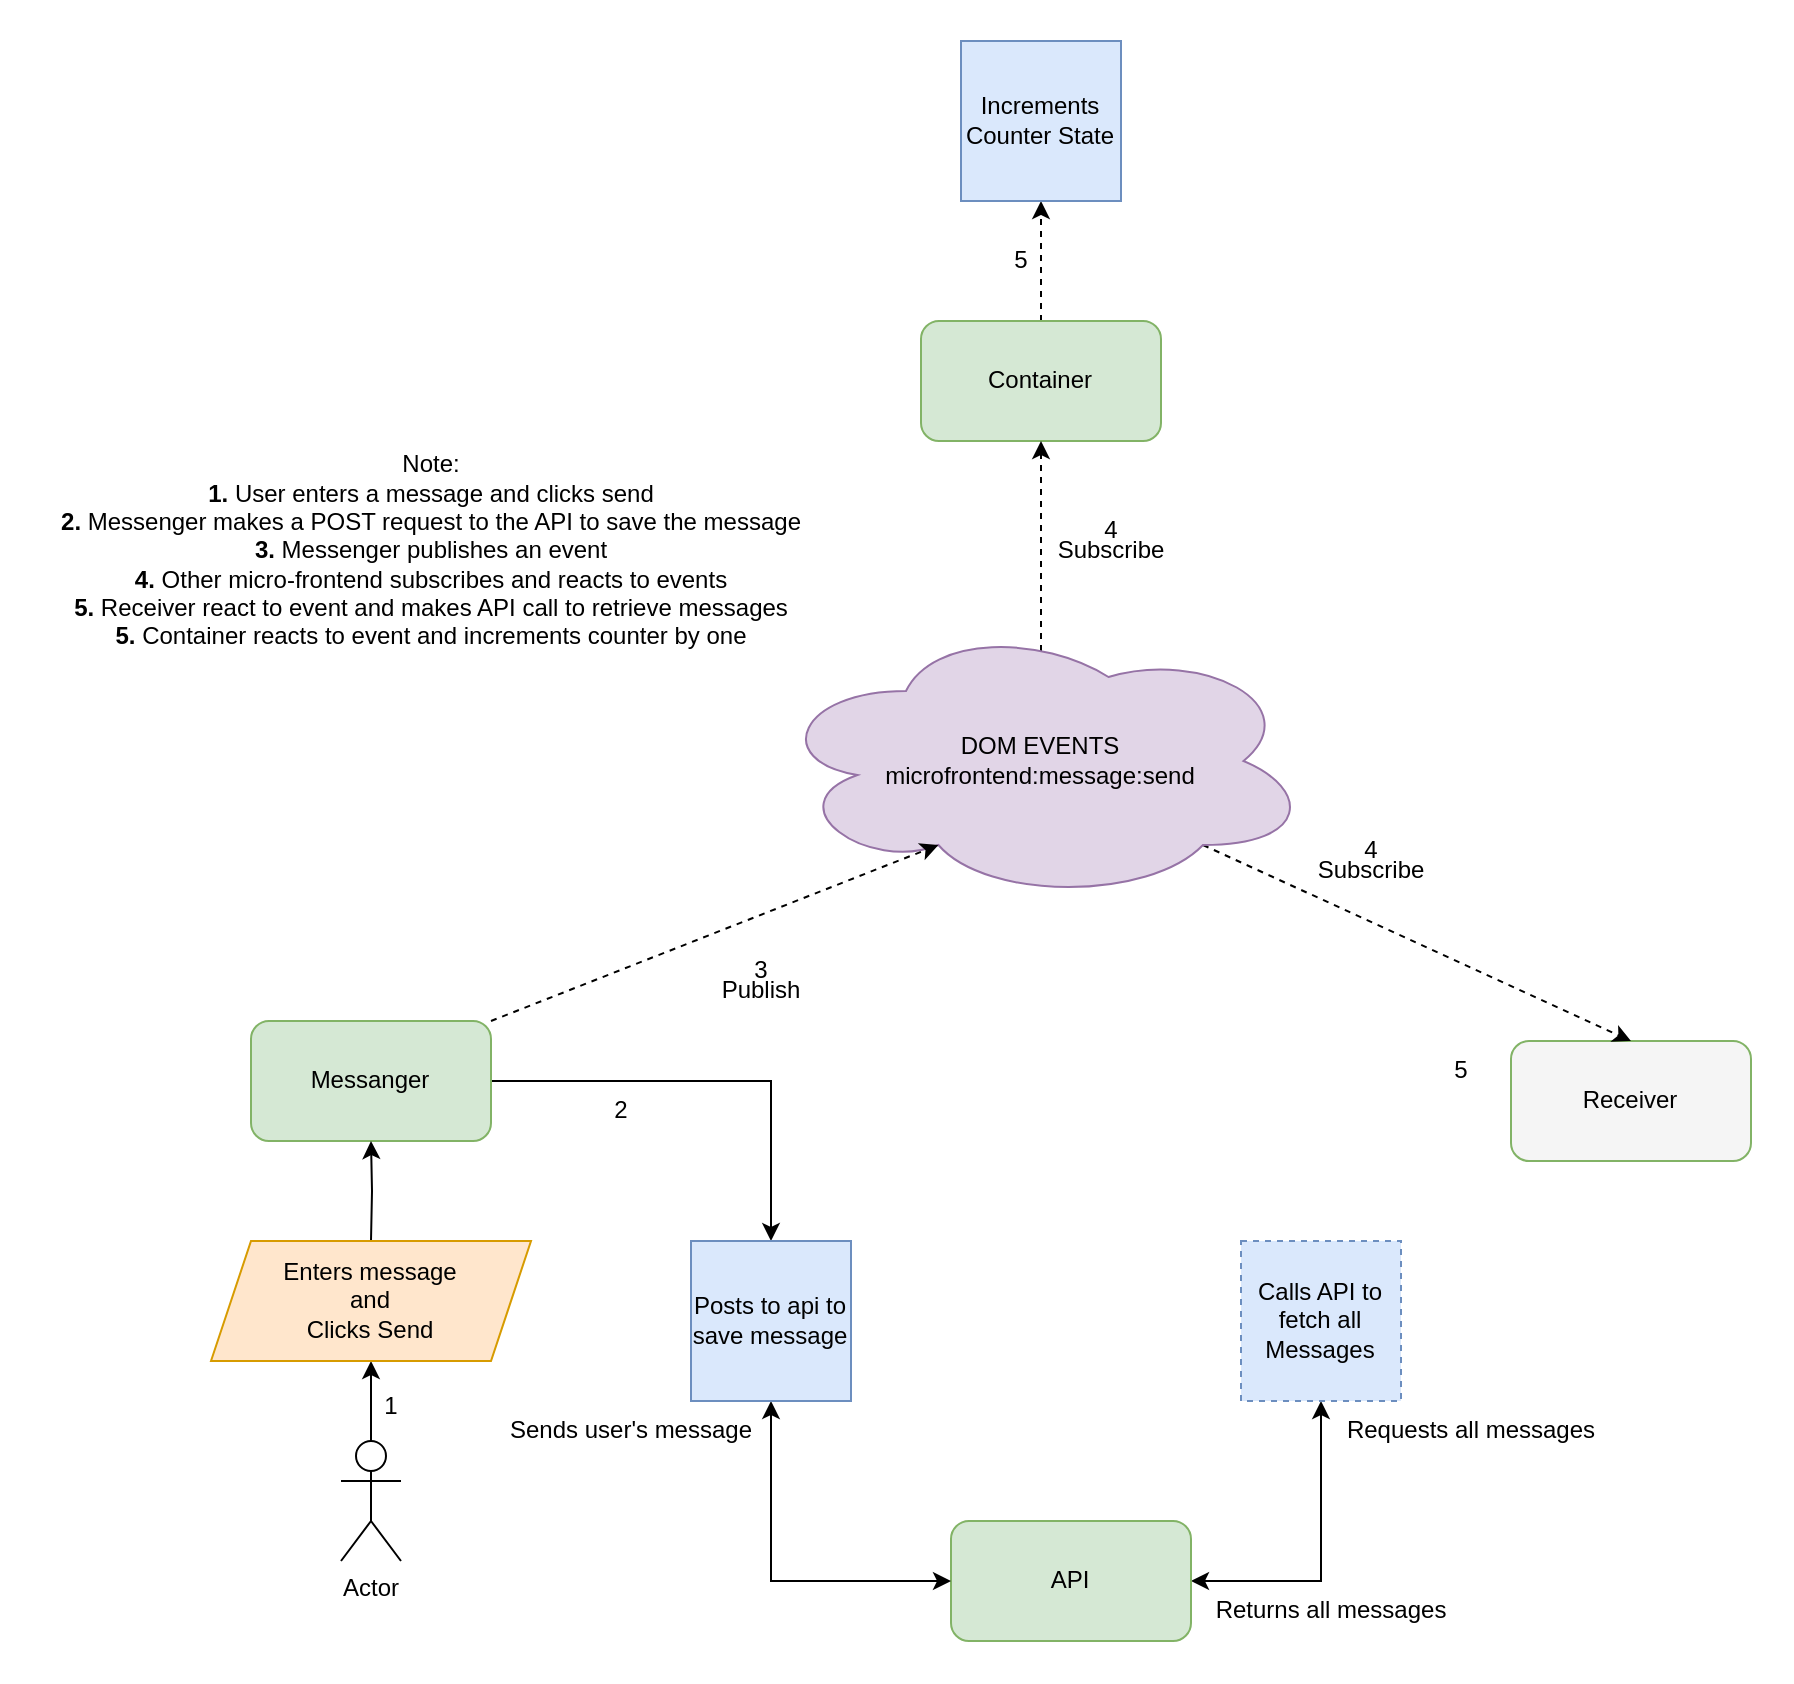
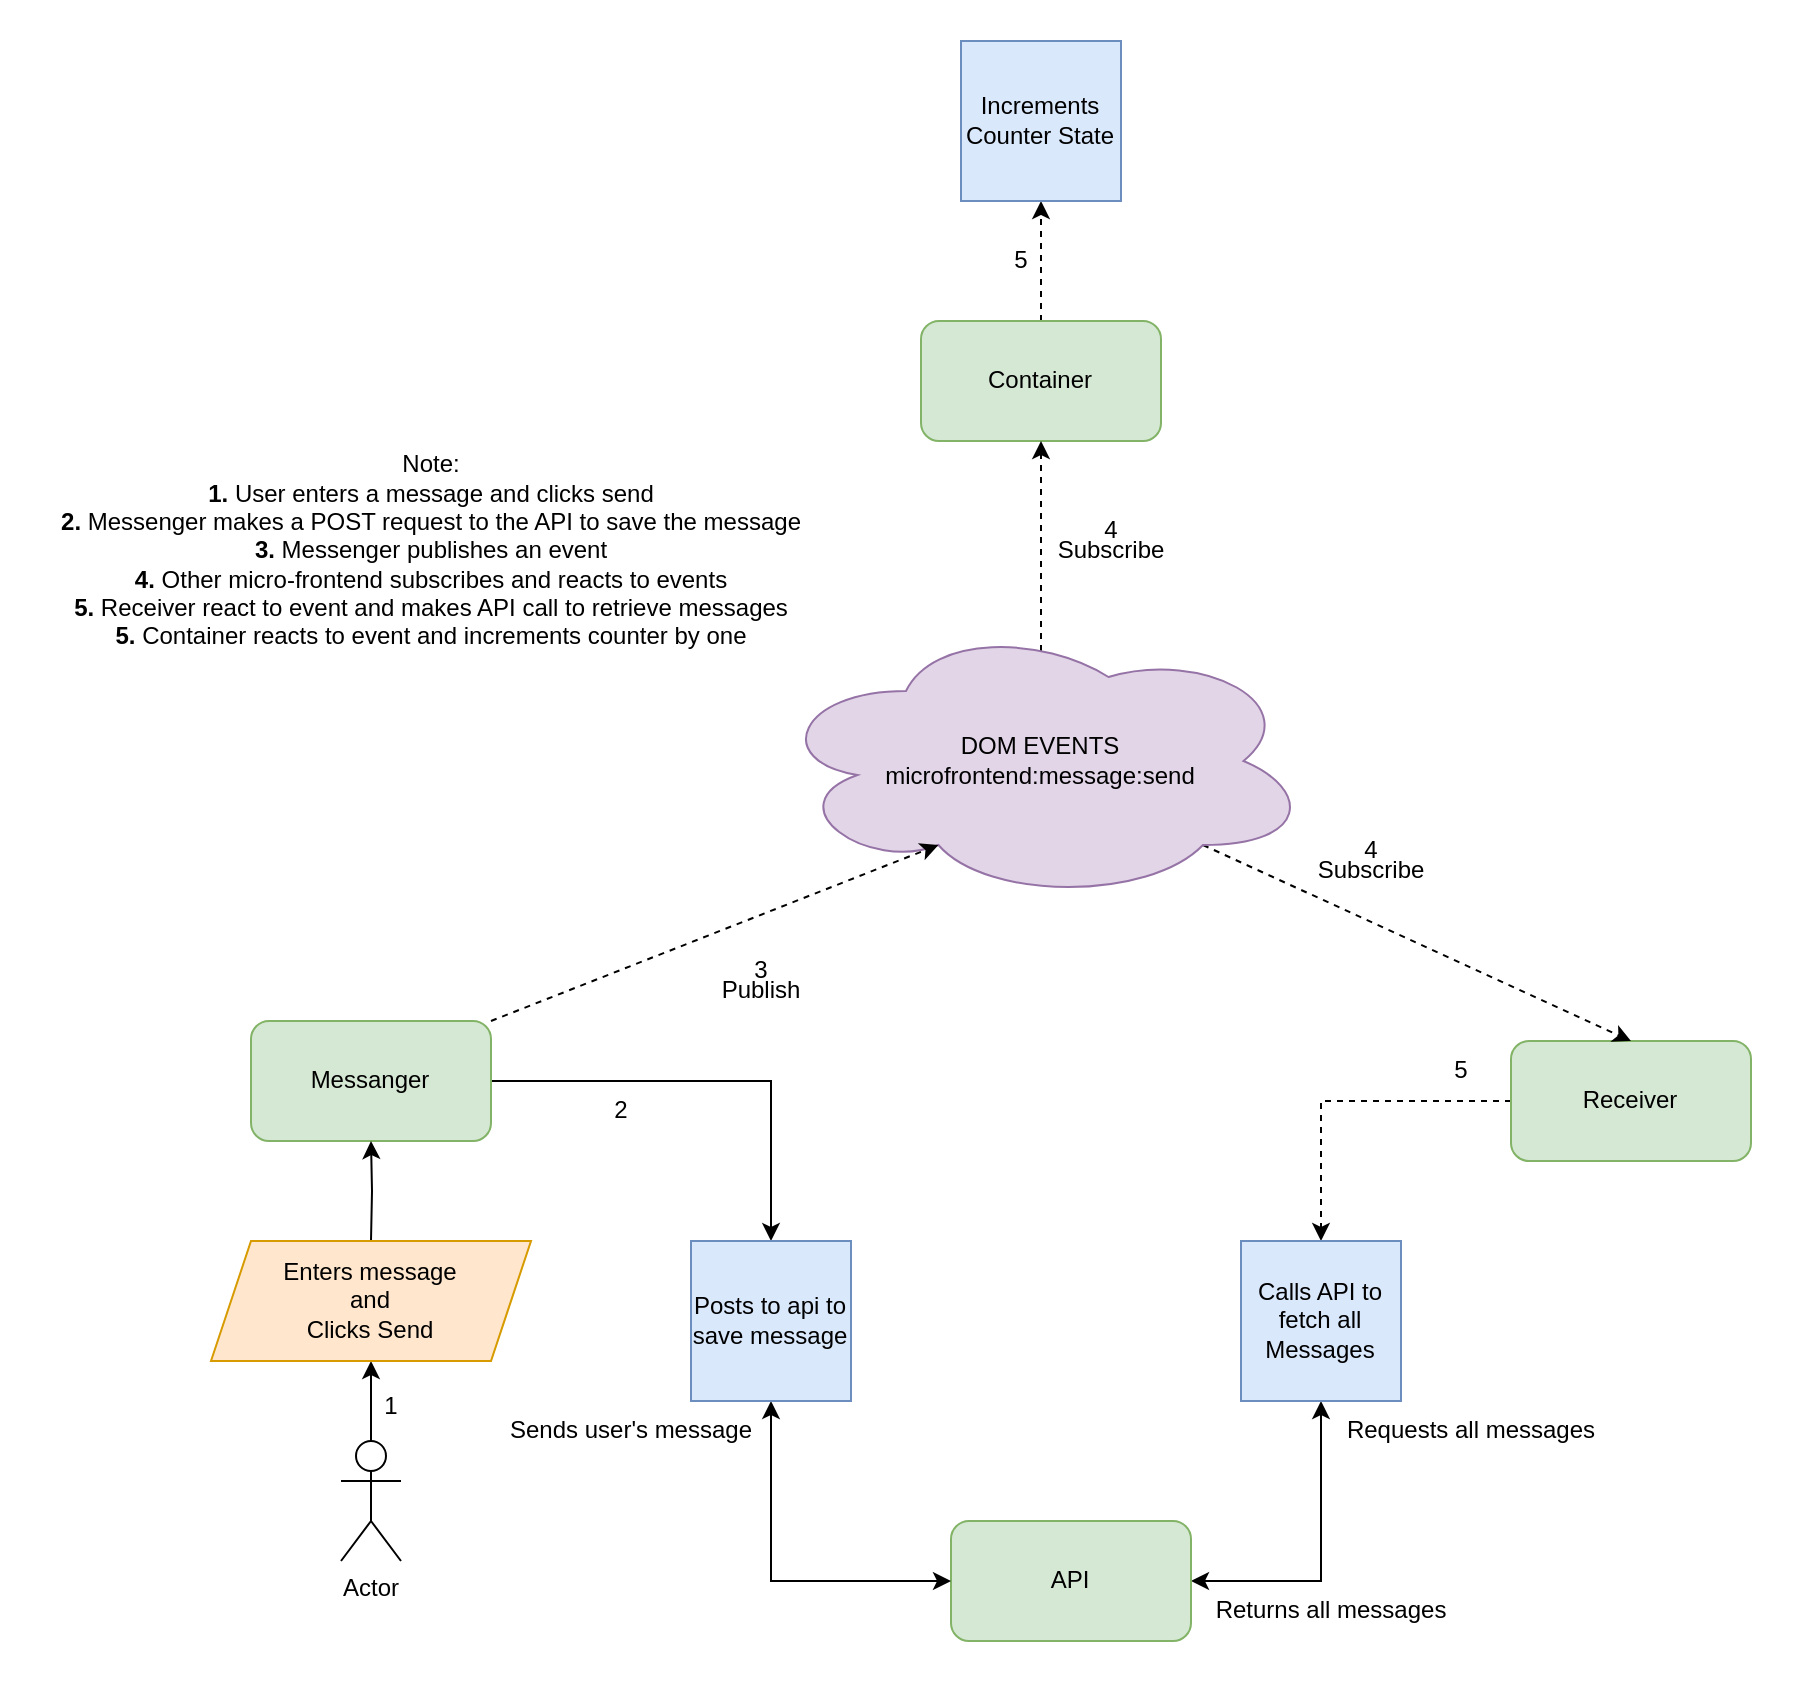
edge "Receiver" -> "Calls API to fetch all Messages": added
node "Receiver": fillcolor #f5f5f5 -> #d5e8d4
node "Calls API to fetch all Messages": style dashed -> solid
